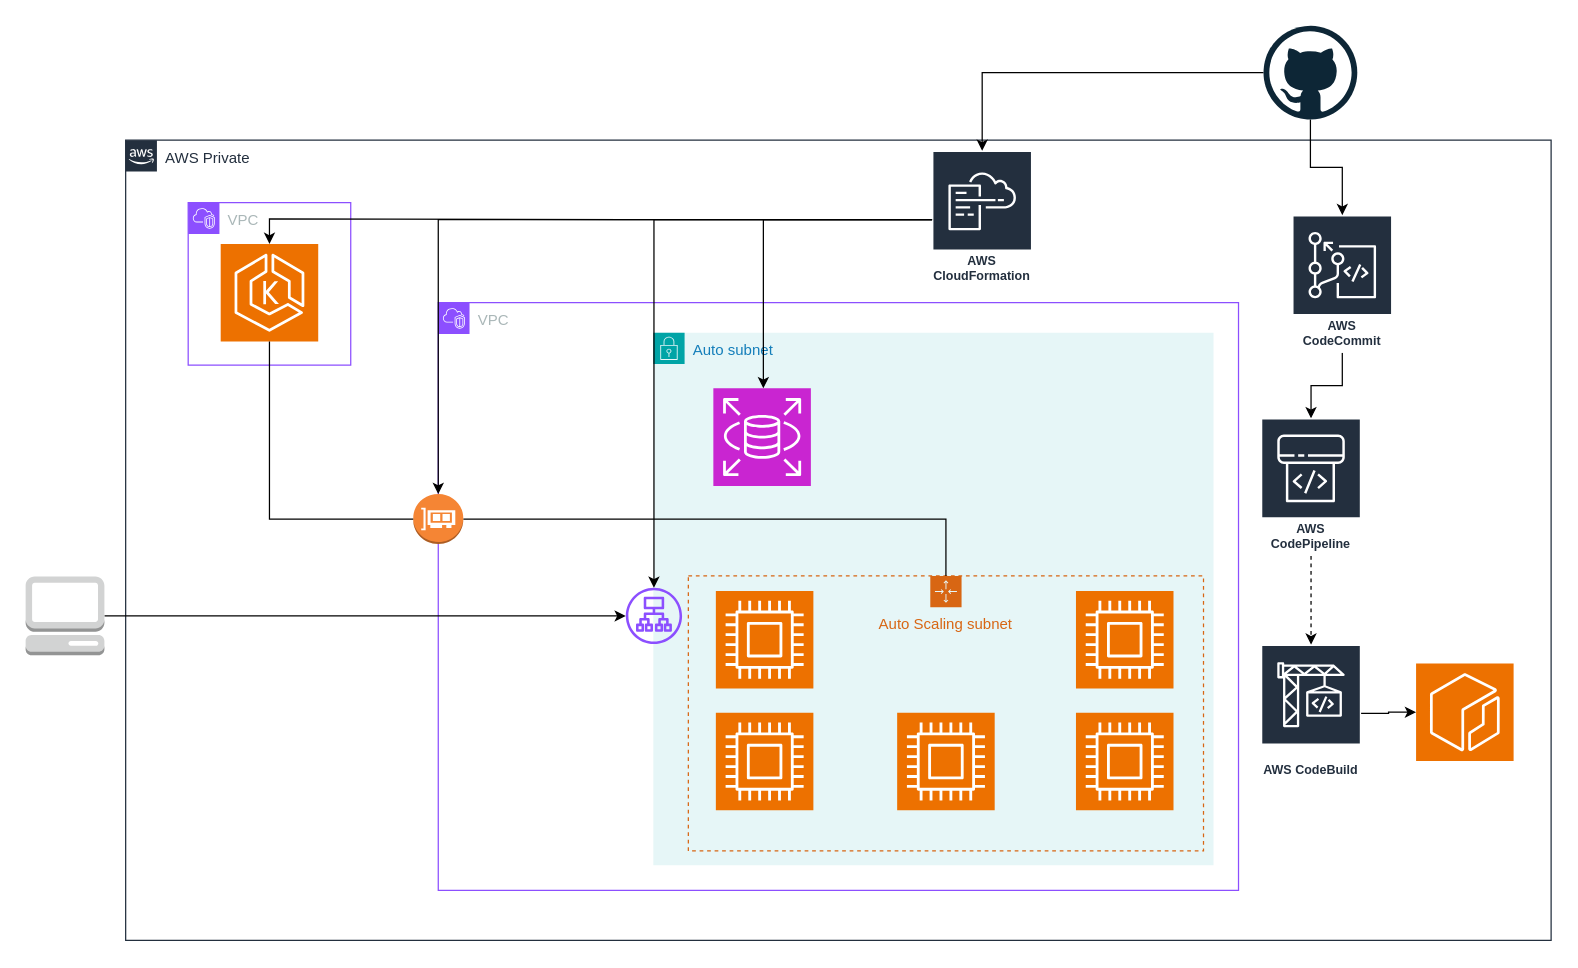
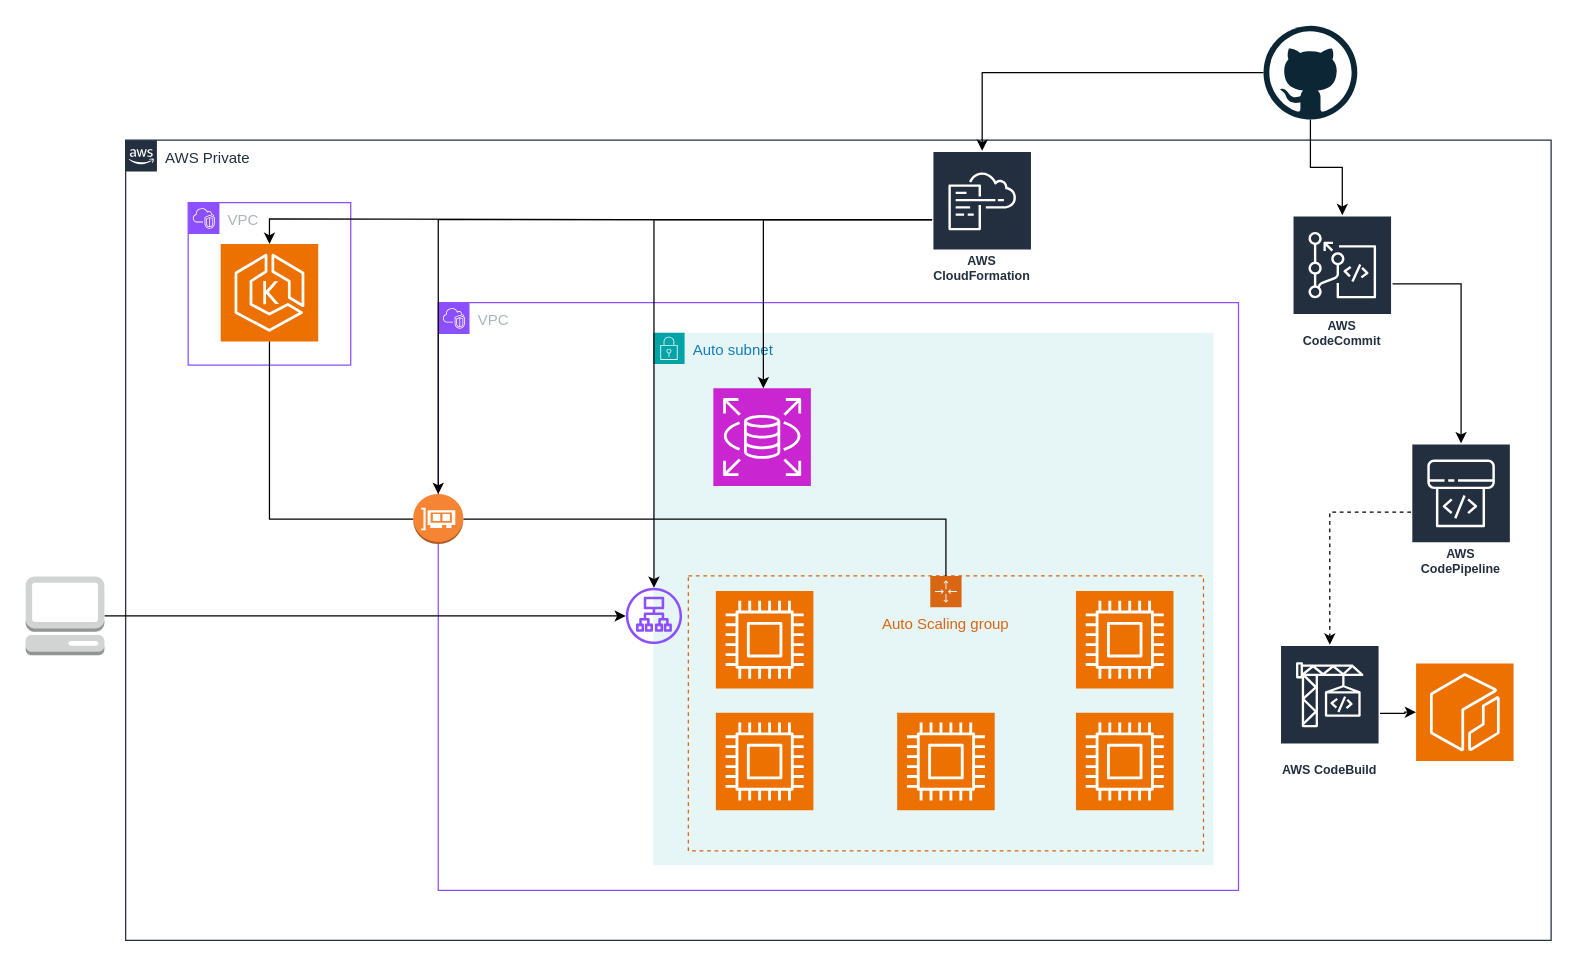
node "AWS CodePipeline": moved (1311, 487) -> (1461, 512)
node "Auto Scaling subnet": label "Auto Scaling subnet" -> "Auto Scaling group"
node "AWS CodeBuild": moved (1311, 713) -> (1329, 713)
